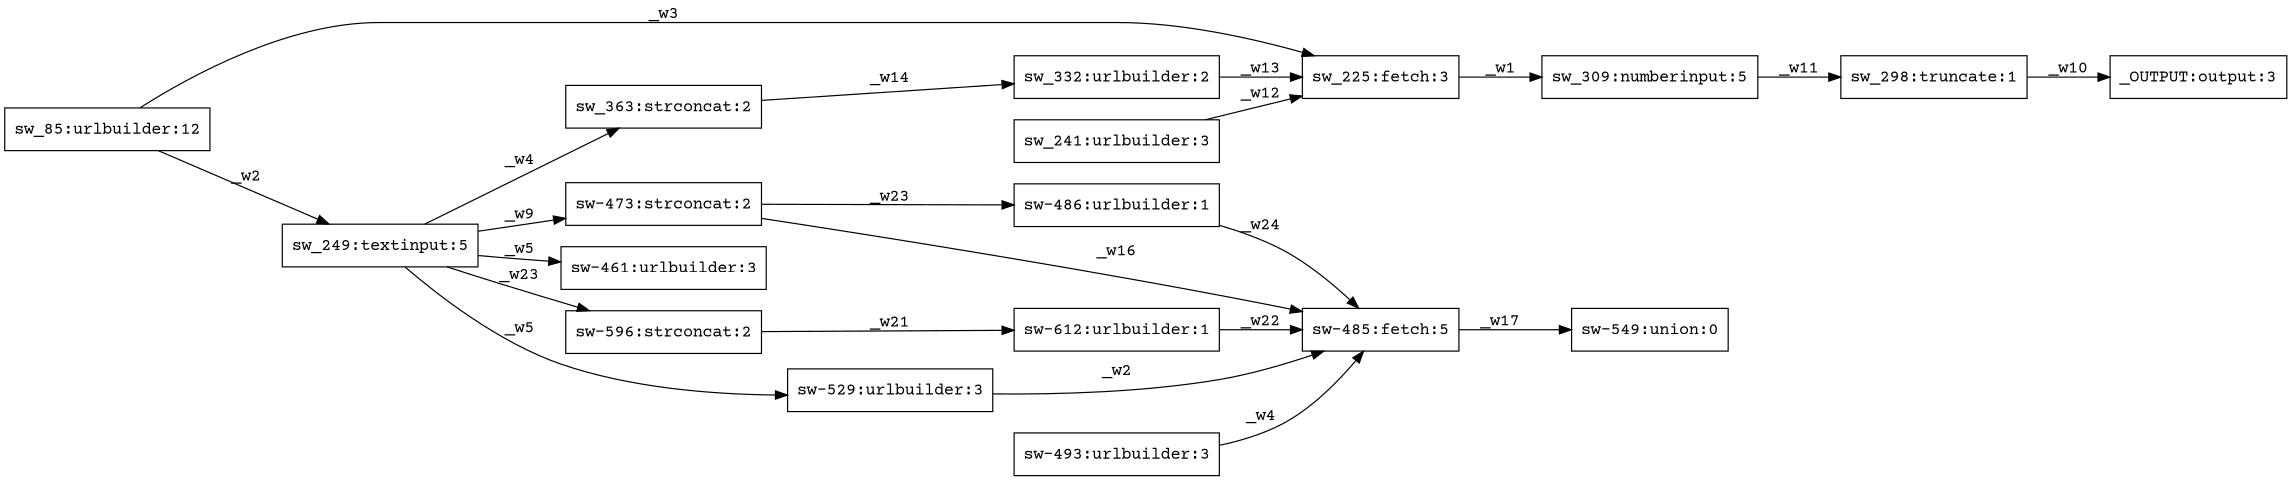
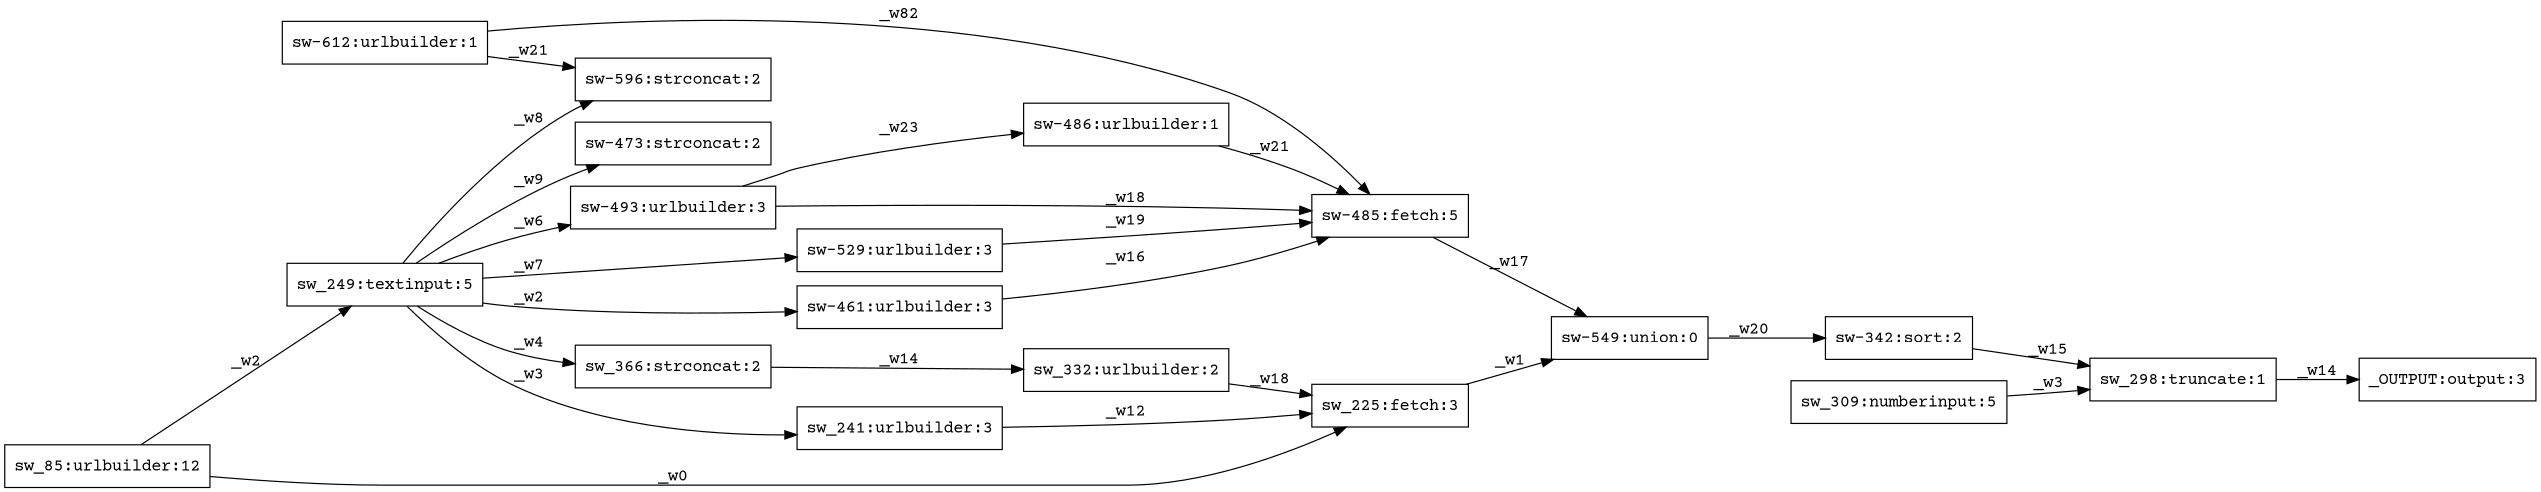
edge "sw_85:urlbuilder:12" -> "sw_225:fetch:3": label "_w3" -> "_w0"
edge "sw_332:urlbuilder:2" -> "sw_225:fetch:3": label "_w13" -> "_w18"
edge "sw_309:numberinput:5" -> "sw_298:truncate:1": label "_w11" -> "_w3"
edge "sw_298:truncate:1" -> "_OUTPUT:output:3": label "_w10" -> "_w14"
edge "sw_225:fetch:3" -> "sw_309:numberinput:5": now "sw_225:fetch:3" -> "sw-549:union:0"
node "sw_363:strconcat:2": label "sw_363:strconcat:2" -> "sw_366:strconcat:2"
edge "sw-473:strconcat:2" -> "sw-486:urlbuilder:1": now "sw-493:urlbuilder:3" -> "sw-486:urlbuilder:1"
edge "sw-486:urlbuilder:1" -> "sw-485:fetch:5": label "_w24" -> "_w21"
edge "sw_249:textinput:5" -> "sw-493:urlbuilder:3": added, label "_w6"
edge "sw_249:textinput:5" -> "sw-461:urlbuilder:3": label "_w5" -> "_w2"
edge "sw-473:strconcat:2" -> "sw-485:fetch:5": now "sw-461:urlbuilder:3" -> "sw-485:fetch:5"
edge "sw_249:textinput:5" -> "sw-596:strconcat:2": label "_w23" -> "_w8"
edge "sw-612:urlbuilder:1" -> "sw-485:fetch:5": label "_w22" -> "_w82"
edge "sw_249:textinput:5" -> "sw-529:urlbuilder:3": label "_w5" -> "_w7"
edge "sw-596:strconcat:2" -> "sw-612:urlbuilder:1": reversed
node "sw-342:sort:2": added
edge "sw-529:urlbuilder:3" -> "sw-485:fetch:5": label "_w2" -> "_w19"
edge "sw_249:textinput:5" -> "sw_241:urlbuilder:3": added, label "_w3"
edge "sw-493:urlbuilder:3" -> "sw-485:fetch:5": label "_w4" -> "_w18"
